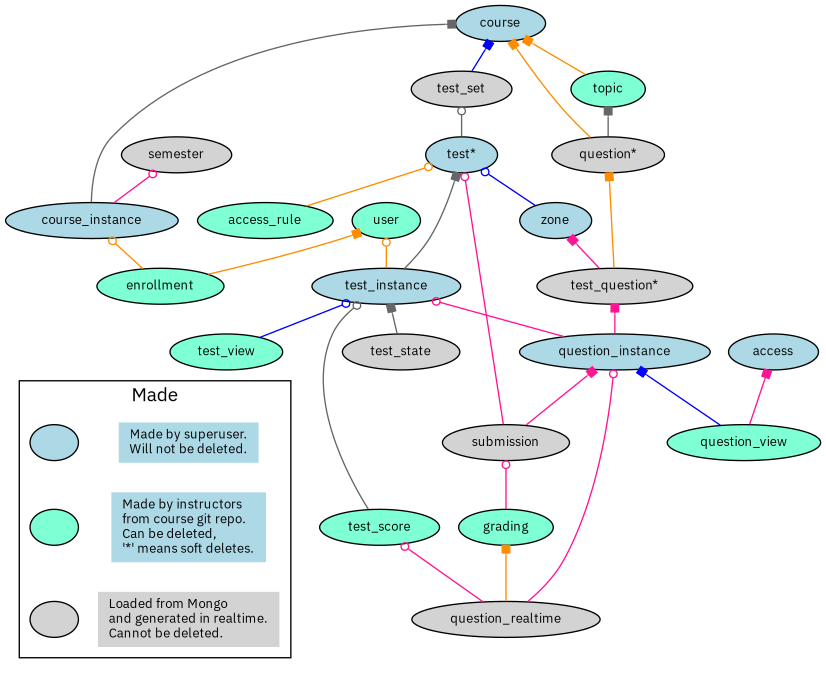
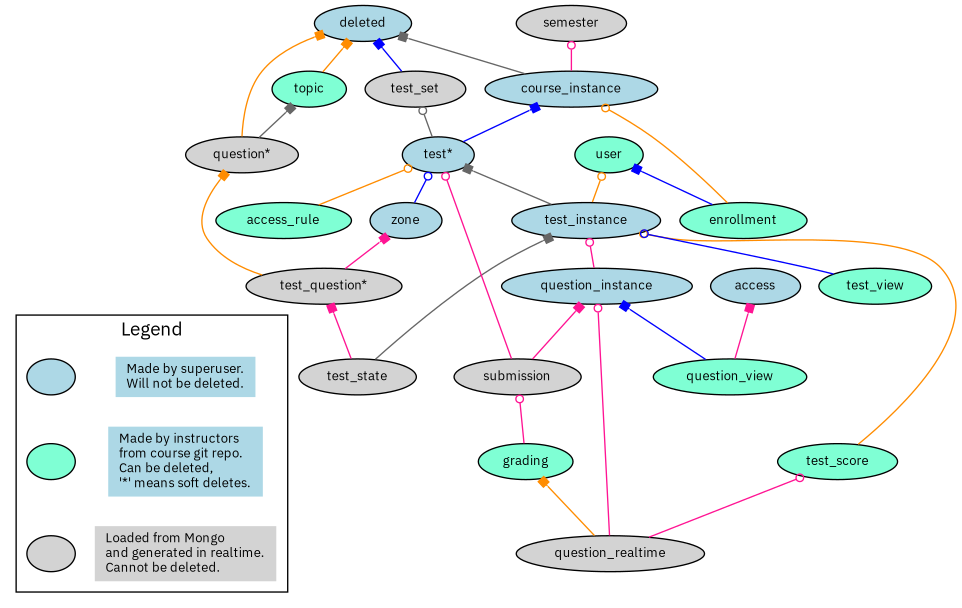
node "course": label "course" -> "deleted"
edge "test*" -> "course_instance": added
edge "enrollment" -> "user": color darkorange -> blue
edge "question_instance" -> "test_question*": now "test_state" -> "test_question*"
cluster "Made": label "Made" -> "Legend"
edge "test_score" -> "test_instance": color gray40 -> darkorange
